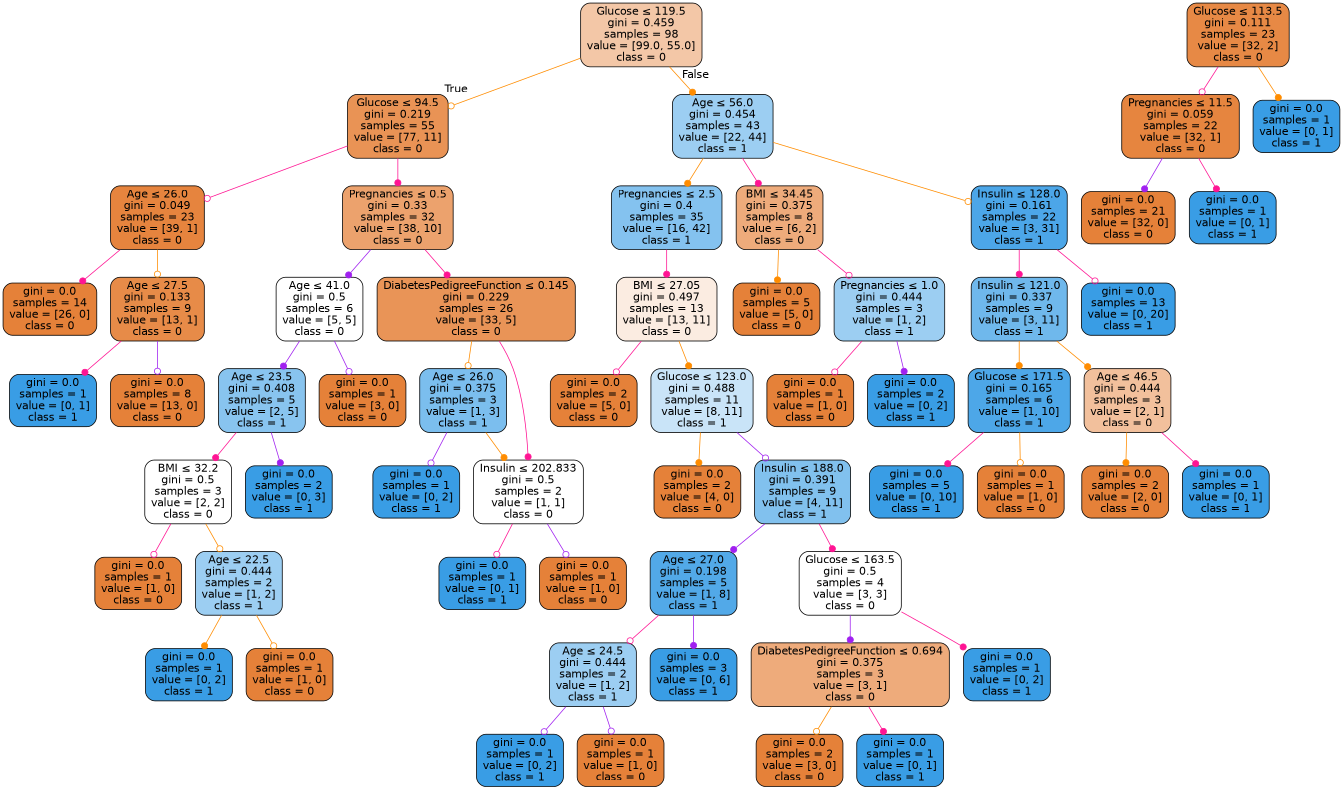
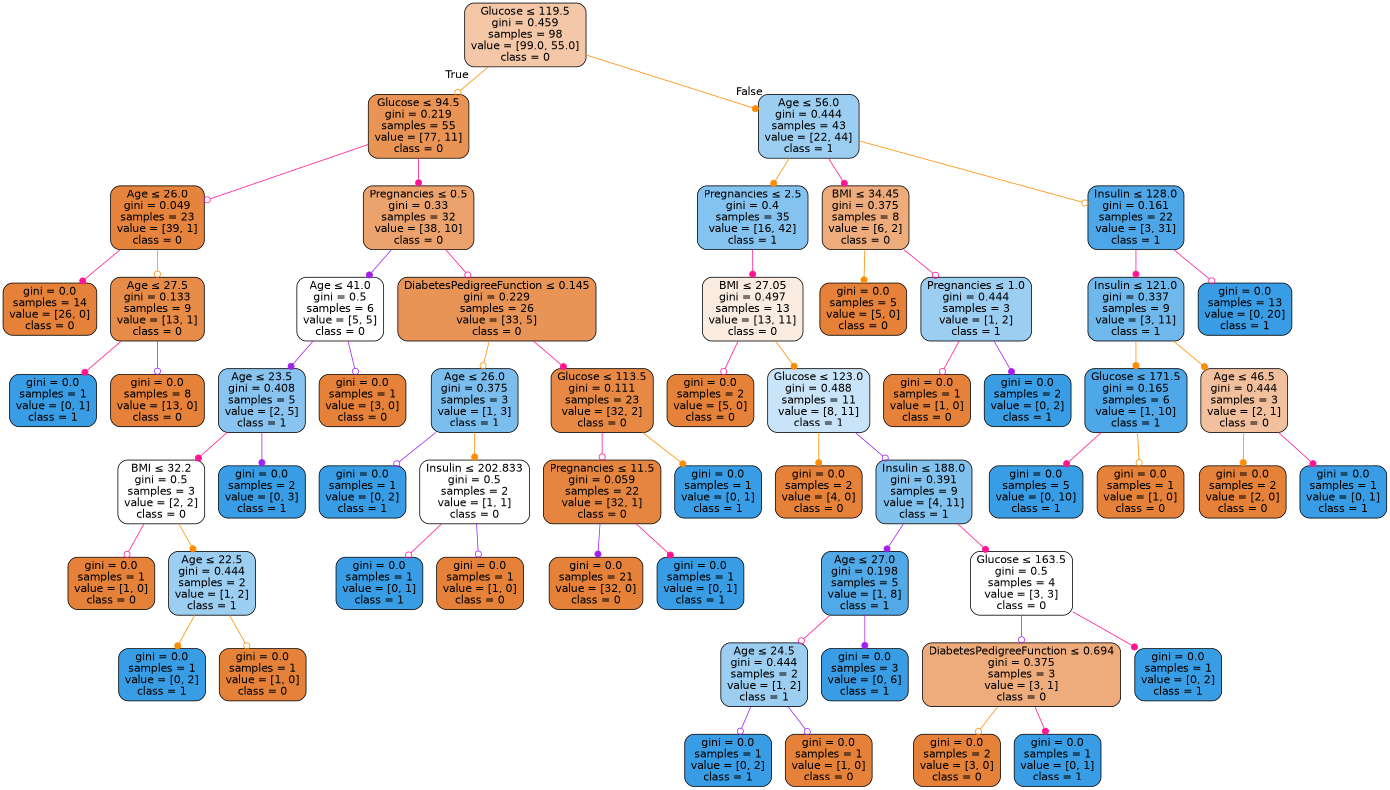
node "Age ≤ 56.0": text "gini = 0.454" -> "gini = 0.444"
edge "Pregnancies ≤ 0.5" -> "DiabetesPedigreeFunction ≤ 0.145": arrowhead dot -> odot
edge "DiabetesPedigreeFunction ≤ 0.145" -> "Insulin ≤ 202.833": now "DiabetesPedigreeFunction ≤ 0.145" -> "Glucose ≤ 113.5"
edge "BMI ≤ 32.2" -> "Age ≤ 22.5": arrowhead odot -> dot
edge "Glucose ≤ 163.5" -> "DiabetesPedigreeFunction ≤ 0.694": arrowhead dot -> odot
